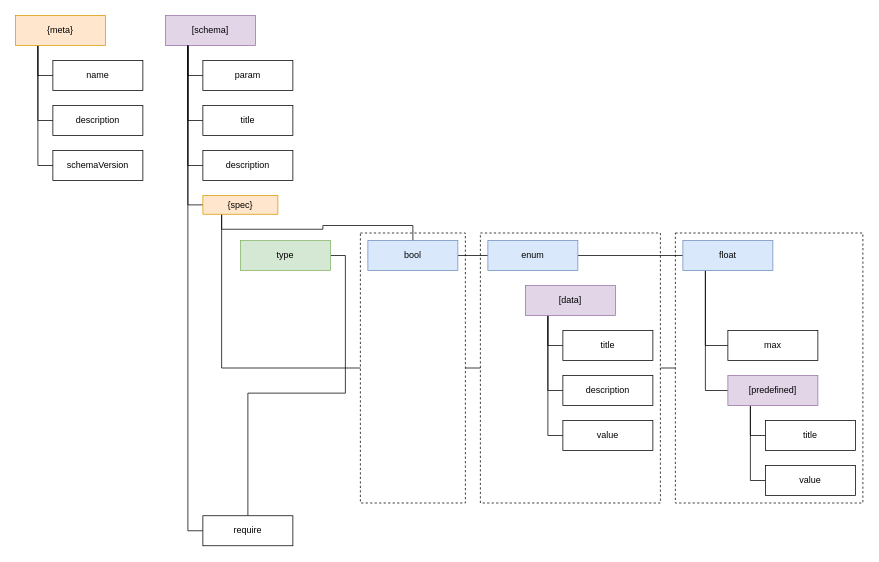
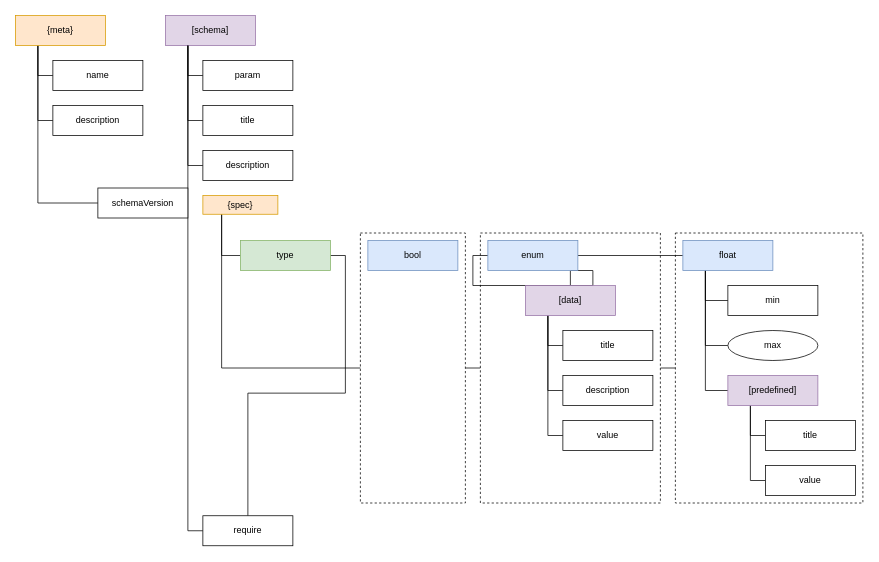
node "schemaVersion": moved (98, 165) -> (143, 203)
edge "[schema]" -- "{spec}": removed
edge "{spec}" -- "bool": now "{spec}" -- "type"
edge "bool" -- "enum": now "[data]" -- "enum"
edge "float" -- "min": added
node "min": added
node "max": shape rectangle -> ellipse
